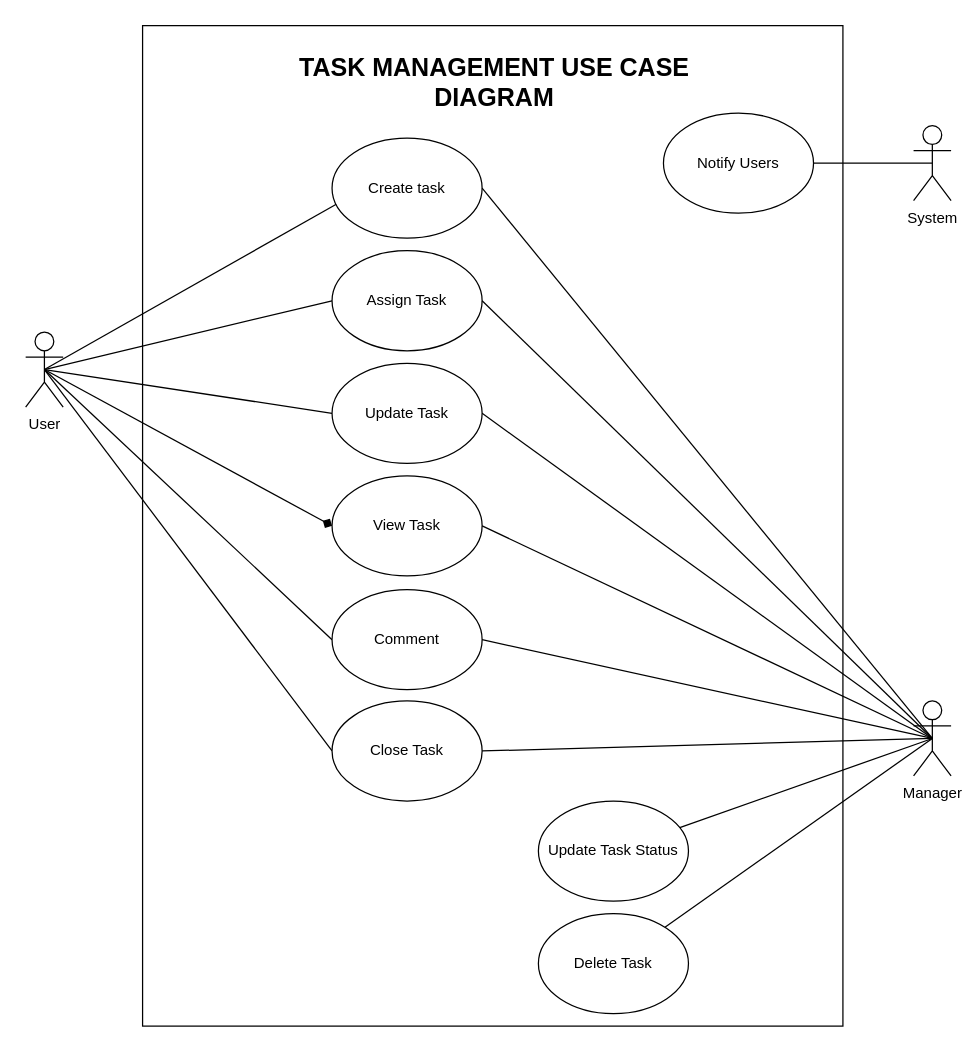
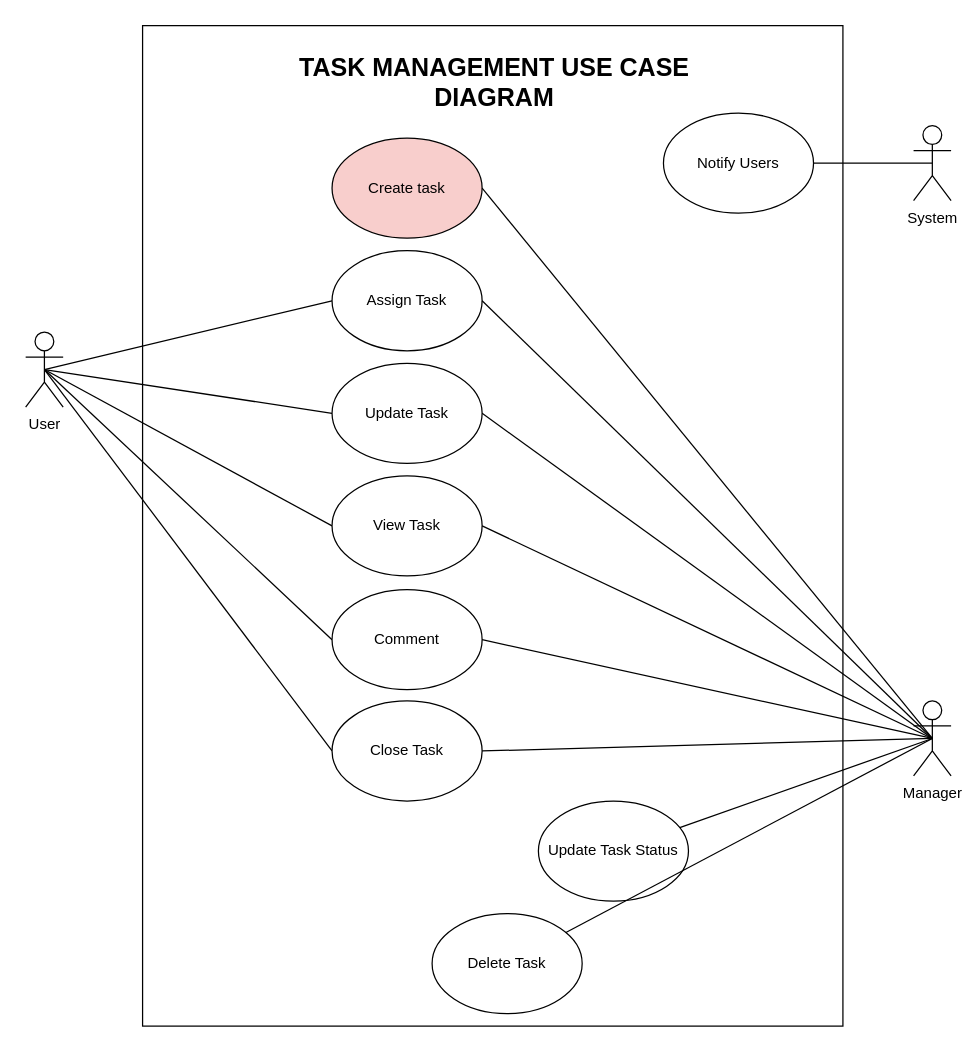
node "Create task": fillcolor #ffffff -> #f8cecc
edge "Create task" -- "User": removed
edge "User" -> "View Task": arrowhead diamond -> none
node "Delete Task": moved (613, 963) -> (507, 963)
